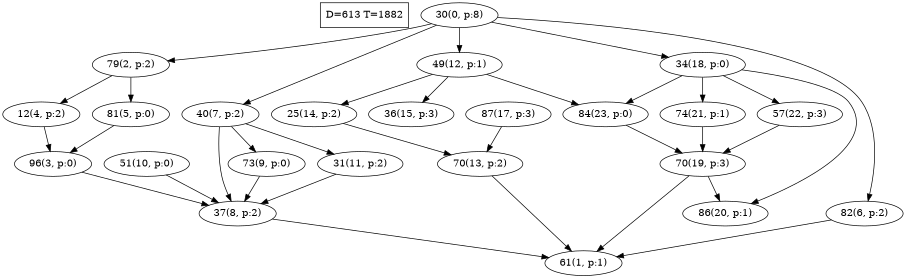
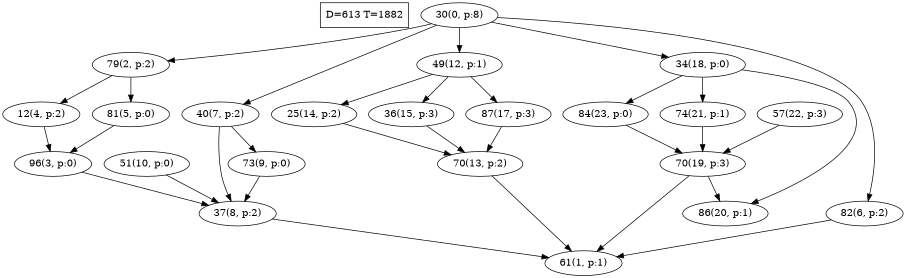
edge "49(12, p:1)" -> "84(23, p:0)": now "49(12, p:1)" -> "87(17, p:3)"
edge "34(18, p:0)" -> "57(22, p:3)": removed
edge "36(15, p:3)" -> "70(13, p:2)": added
node "31(11, p:2)": removed
